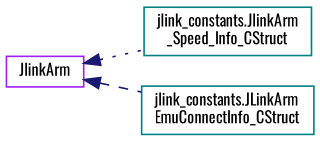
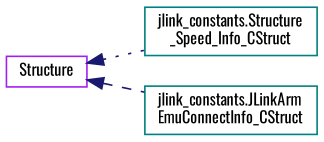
node "jlink_constants.JlinkArm _Speed_Info_CStruct": label "jlink_constants.JlinkArm _Speed_Info_CStruct" -> "jlink_constants.Structure _Speed_Info_CStruct"
node "JlinkArm": label "JlinkArm" -> "Structure"
